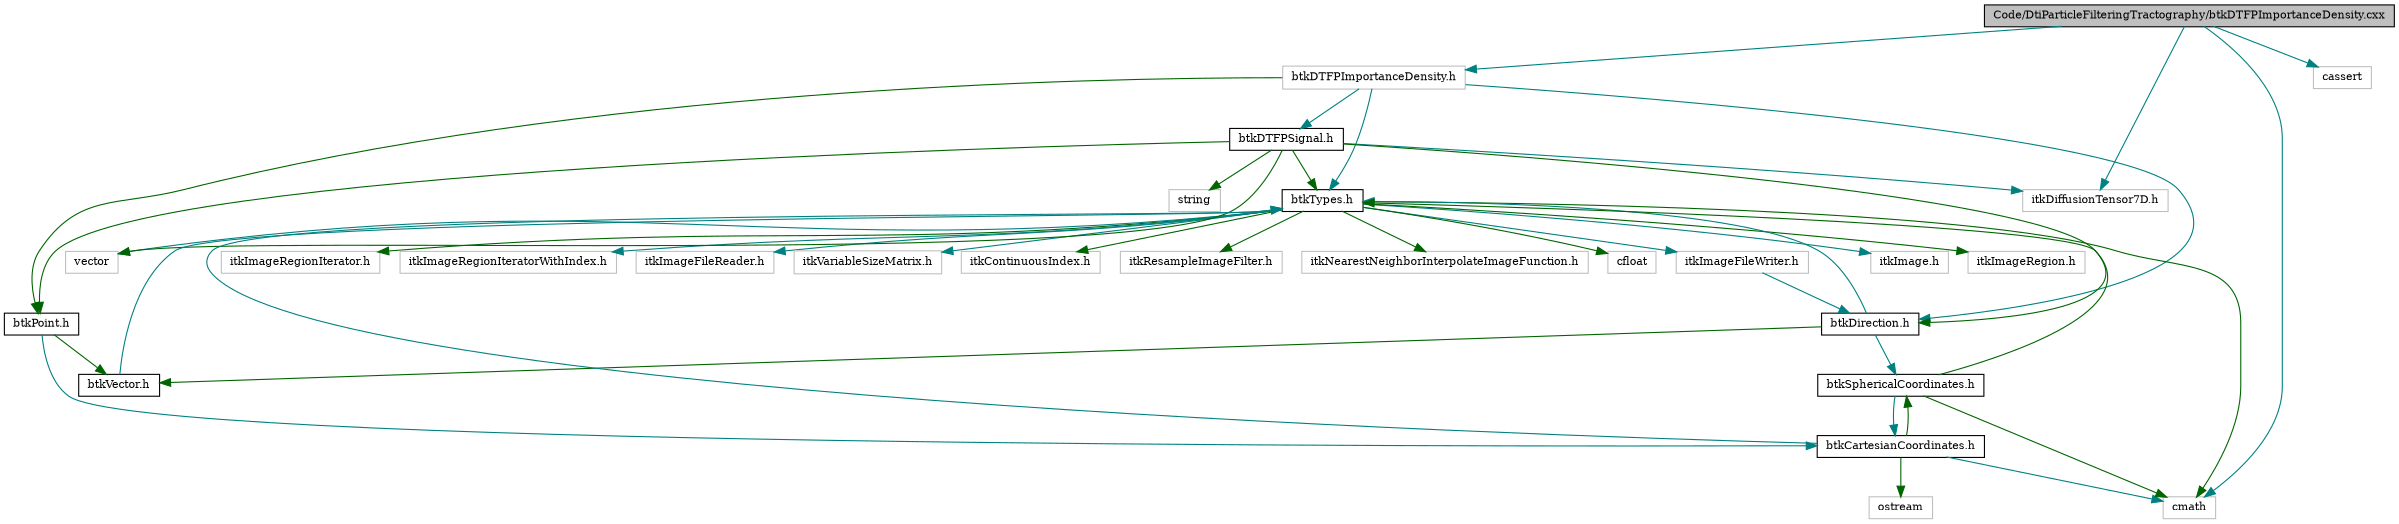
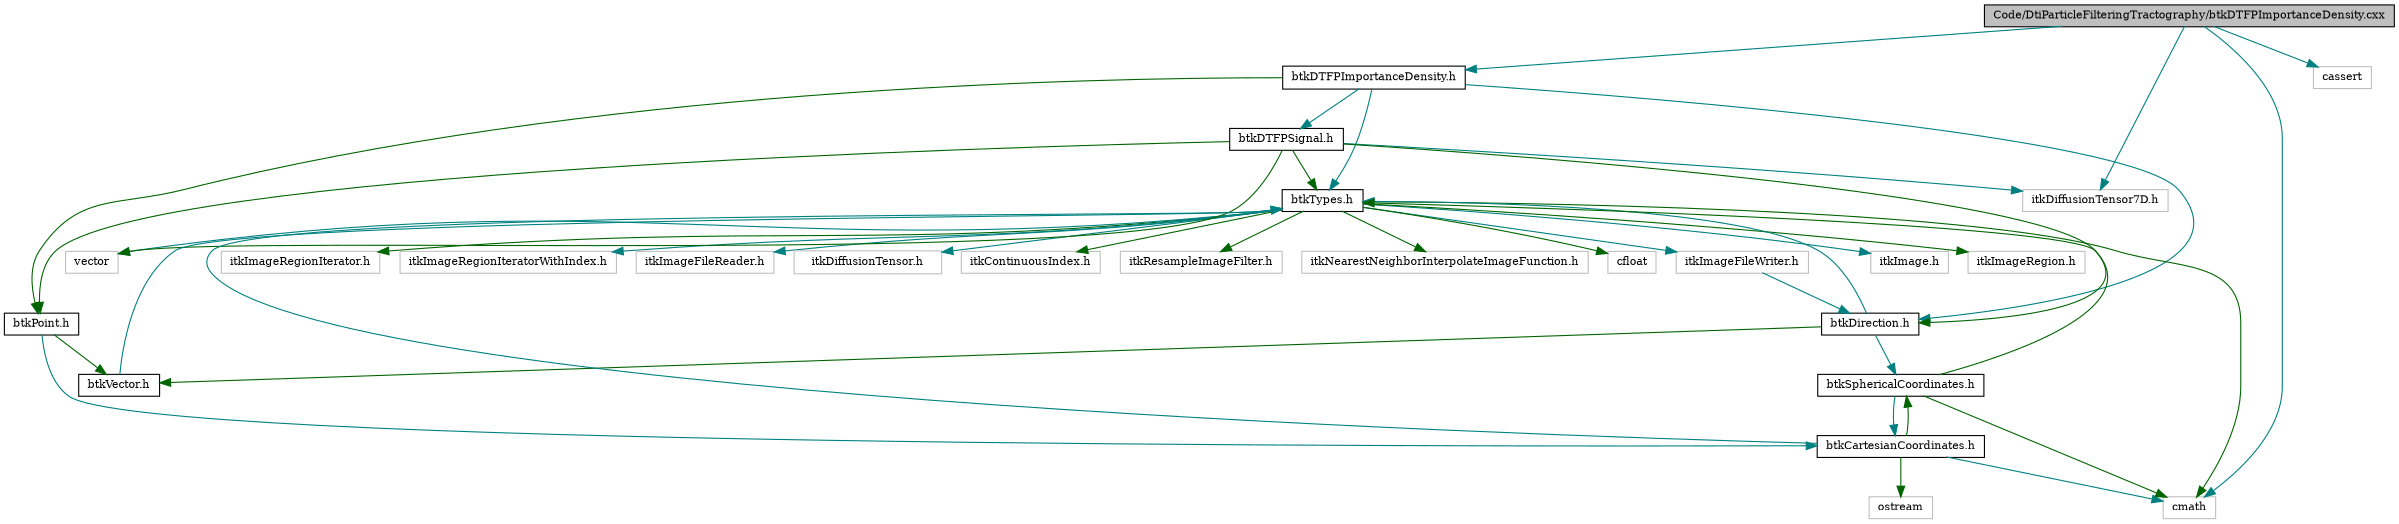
node "btkDTFPImportanceDensity.h": color grey75 -> black
node "string": removed
node "itkVariableSizeMatrix.h": label "itkVariableSizeMatrix.h" -> "itkDiffusionTensor.h"
